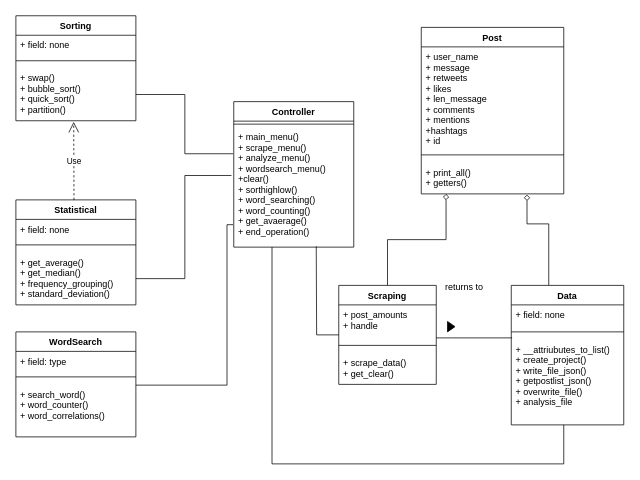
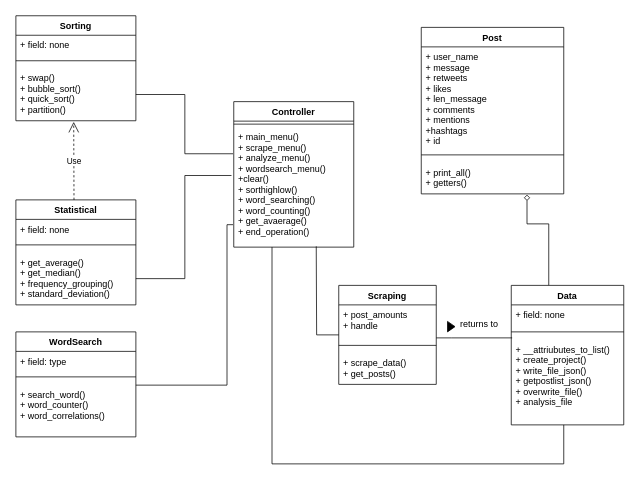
edge "Scraping" -> "+ print_all() + getters()": removed
node "returns to": moved (464, 287) -> (479, 324)
node "+ scrape_data() + get_clear()": label "+ scrape_data() + get_clear()" -> "+ scrape_data() + get_posts()"
